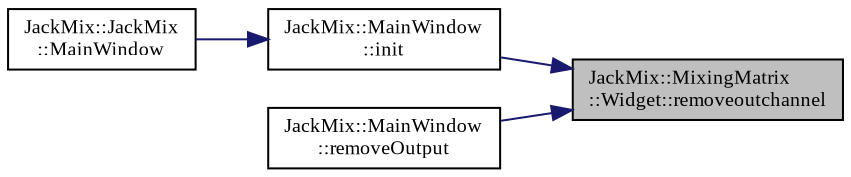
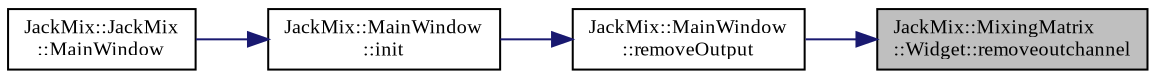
edge "JackMix::MainWindow ::init" -> "JackMix::MixingMatrix ::Widget::removeoutchannel": now "JackMix::MainWindow ::init" -> "JackMix::MainWindow ::removeOutput"
